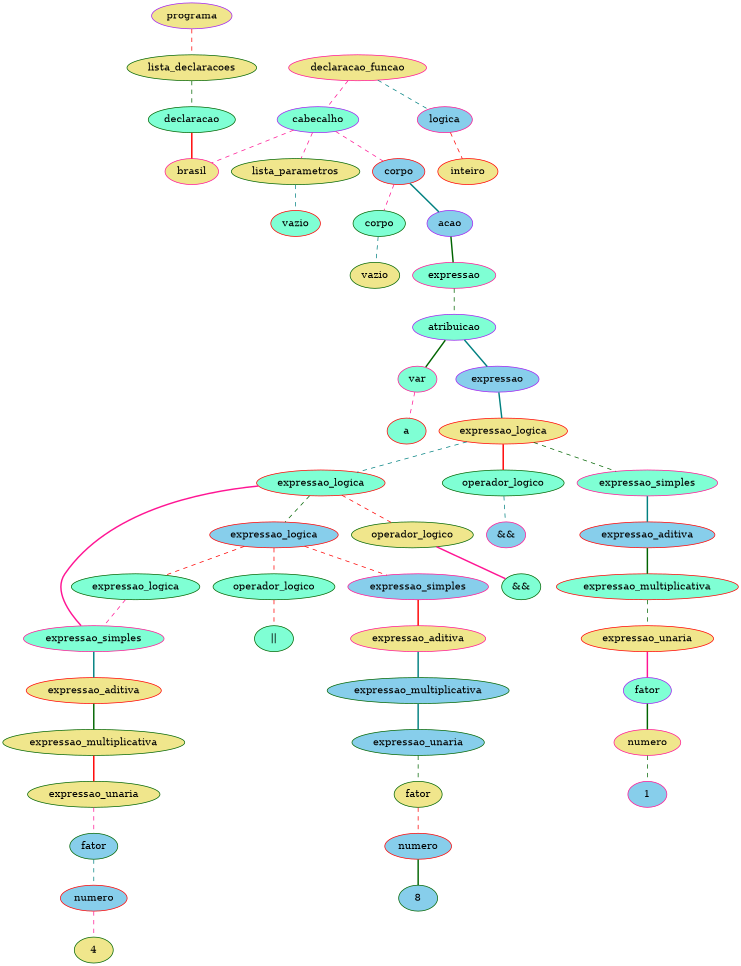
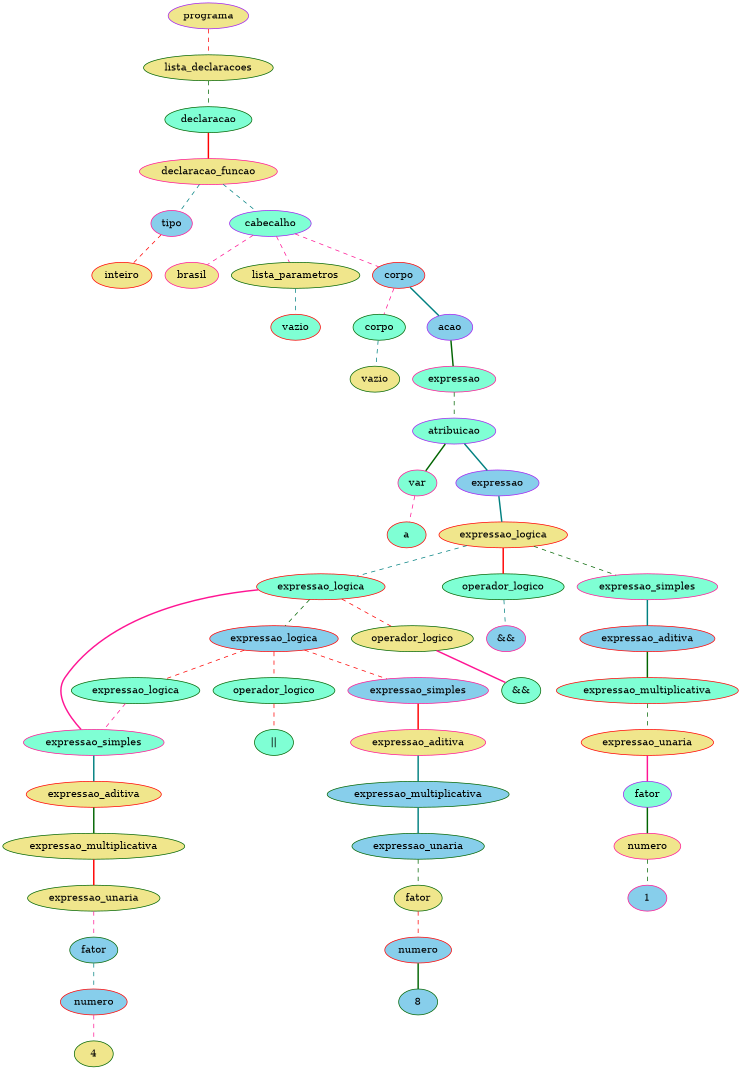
edge "declaracao_funcao" -- "cabecalho": color deeppink -> teal
node "logica": label "logica" -> "tipo"
edge "declaracao" -- "brasil": now "declaracao" -- "declaracao_funcao"
